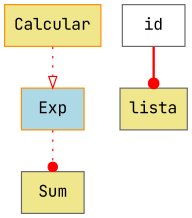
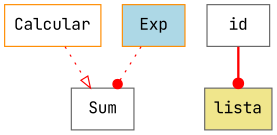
node "Calcular": fillcolor khaki -> white
edge "Calcular" -> "Exp": now "Calcular" -> "Sum"
node "Sum": fillcolor khaki -> white
